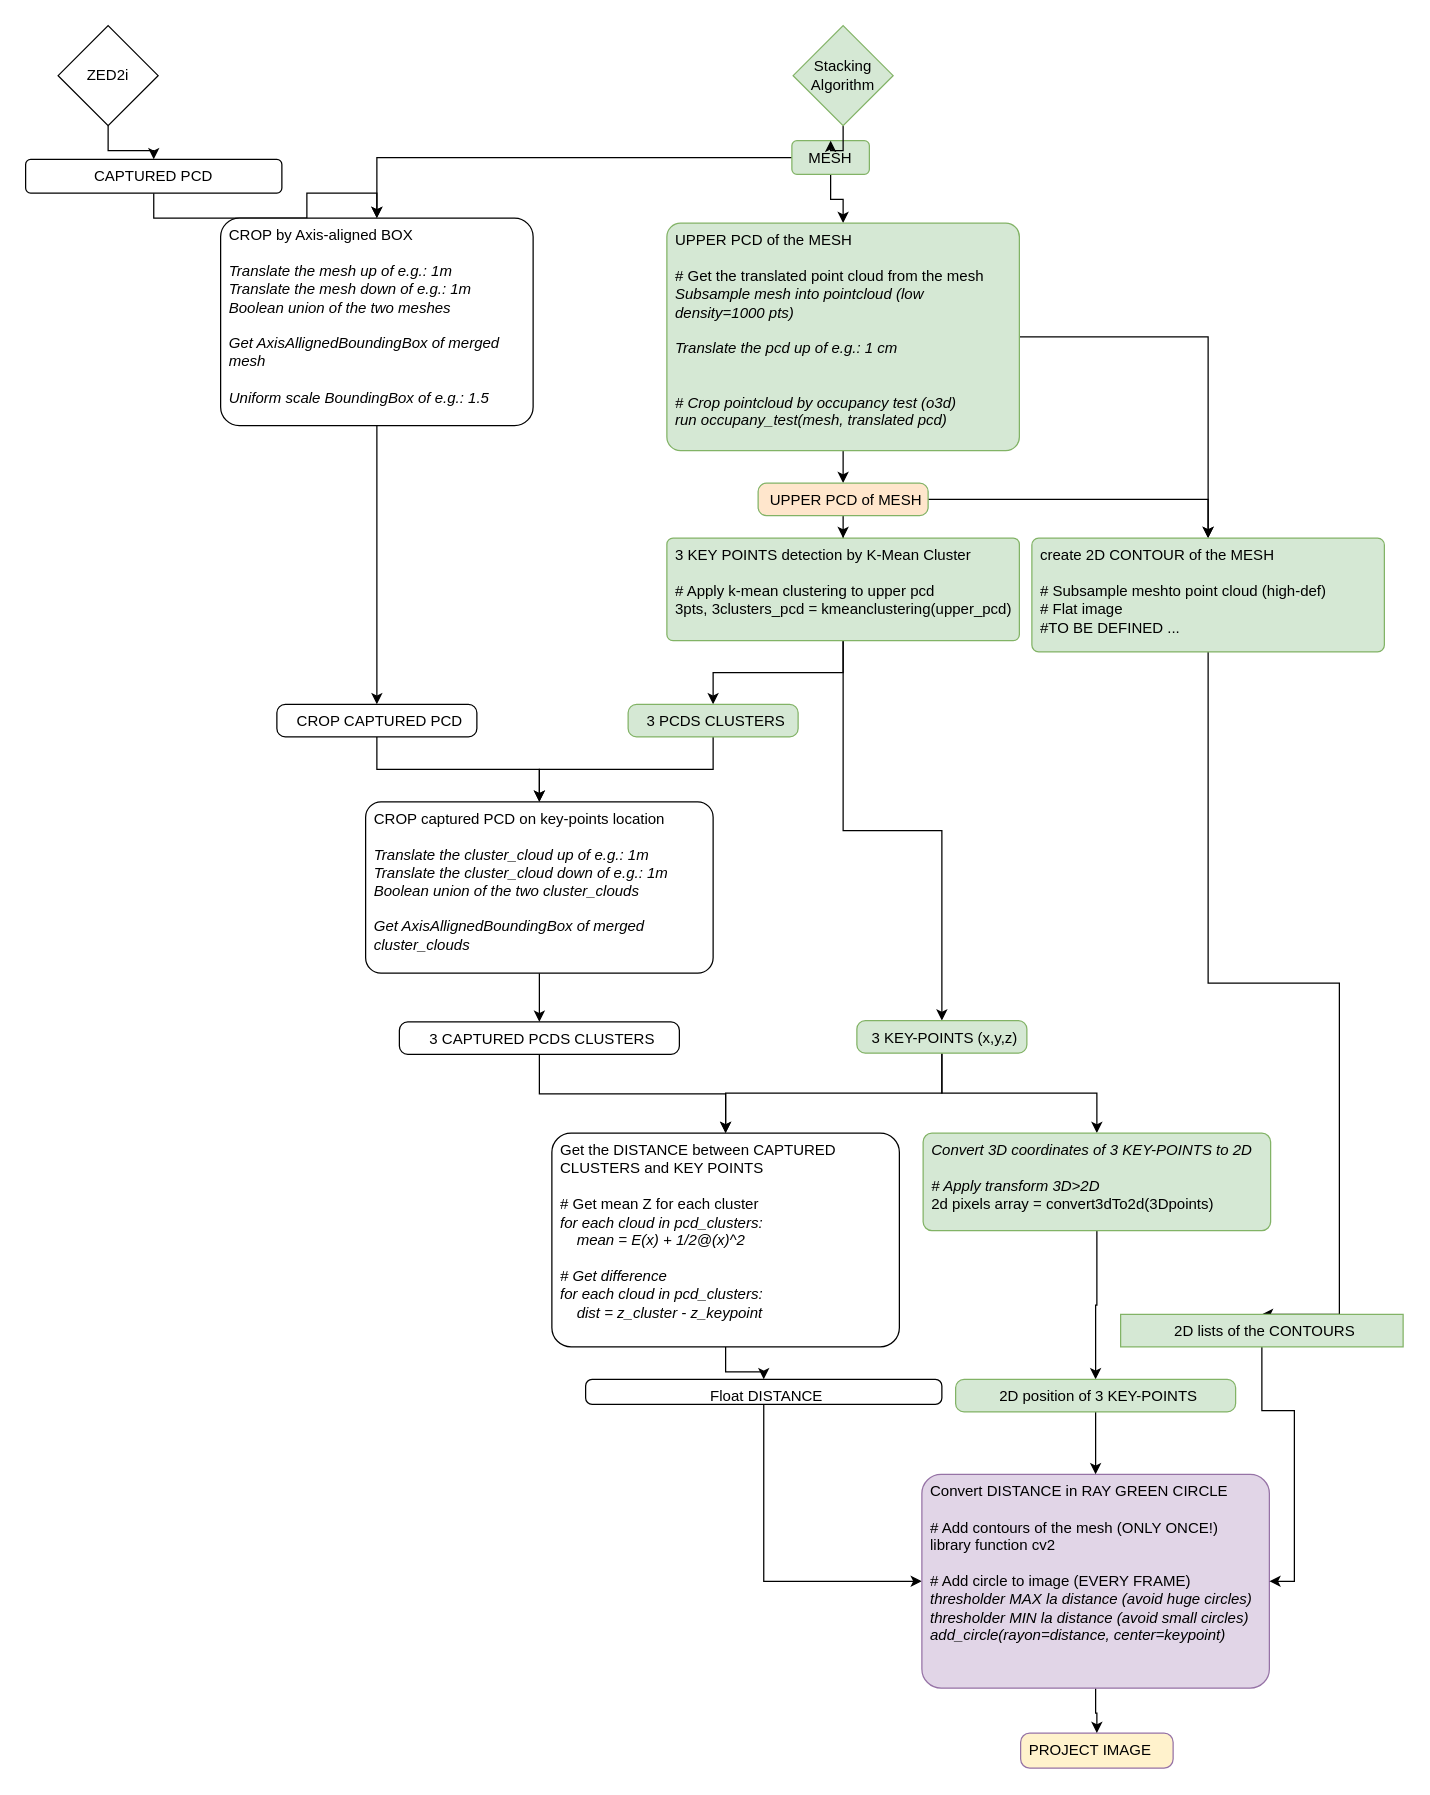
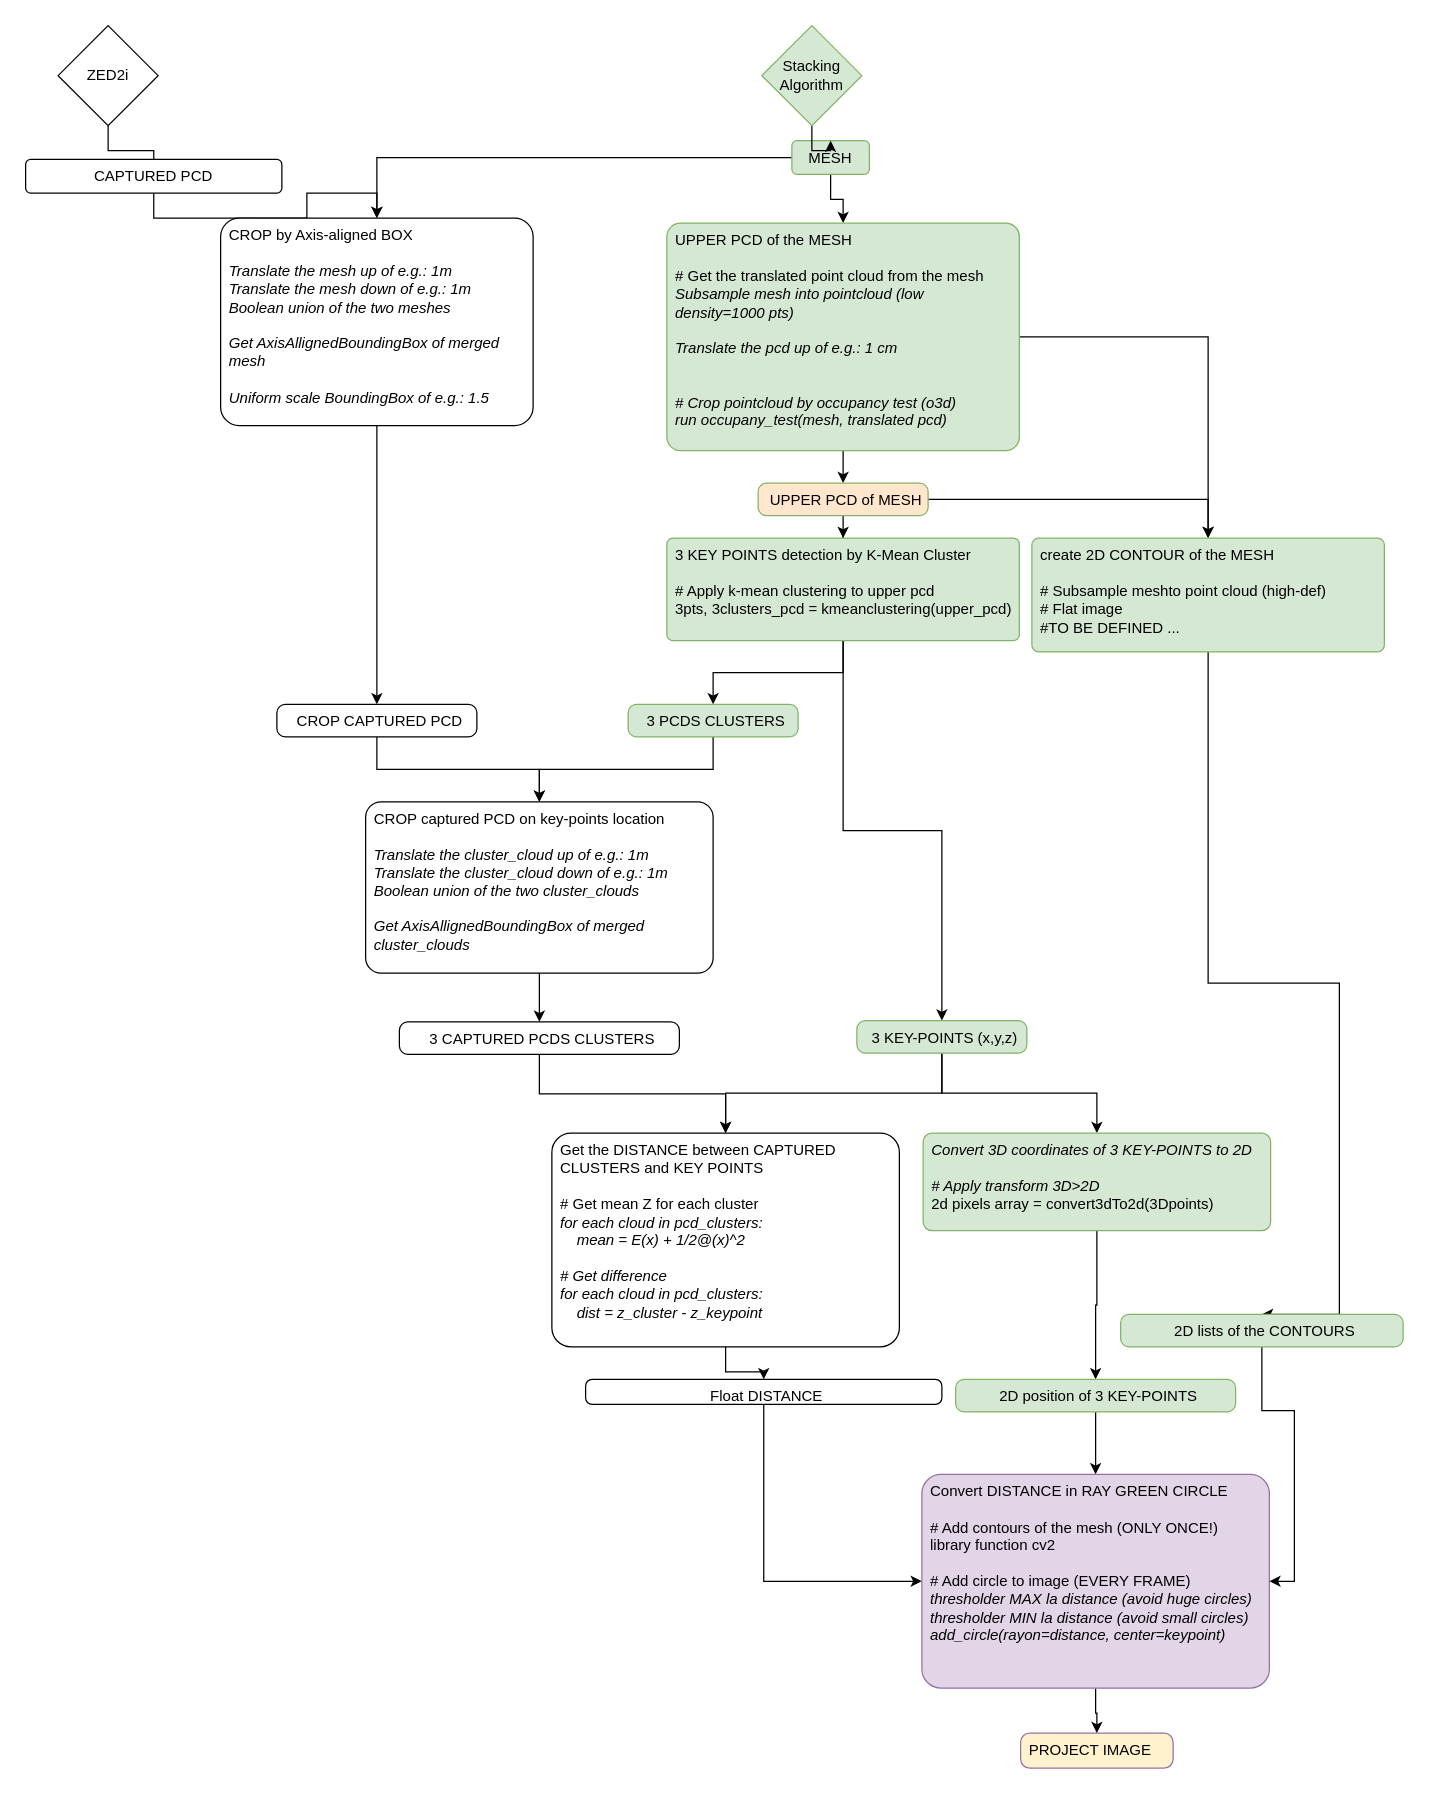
node "Stacking Algorithm": moved (843, 76) -> (812, 76)
edge "ZED2i" -> "CAPTURED PCD": arrowhead classic -> none
node "2D lists of the CONTOURS": shape rectangle -> rounded rectangle
